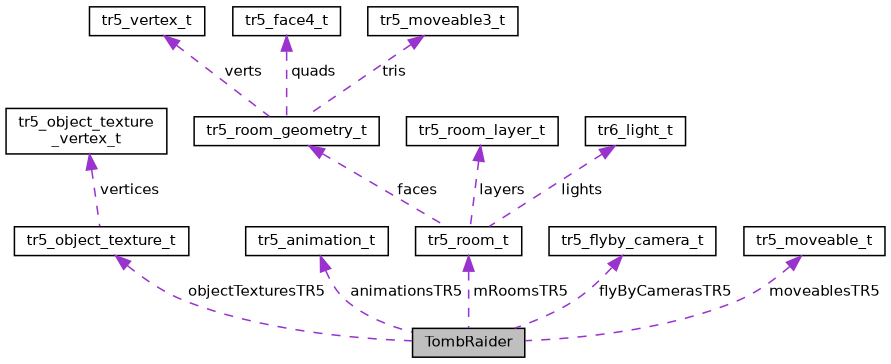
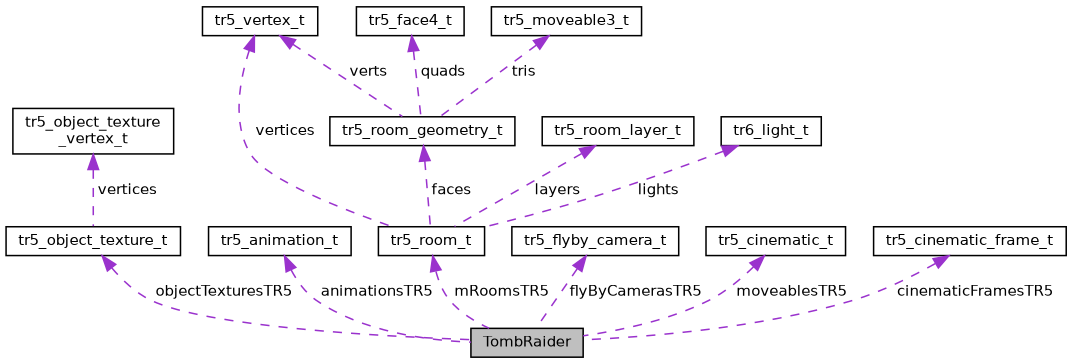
edge "tr5_room_t" -> "tr5_vertex_t": added, label "vertices"
node "tr5_moveable_t": label "tr5_moveable_t" -> "tr5_cinematic_t"
node "tr5_cinematic_frame_t": added
